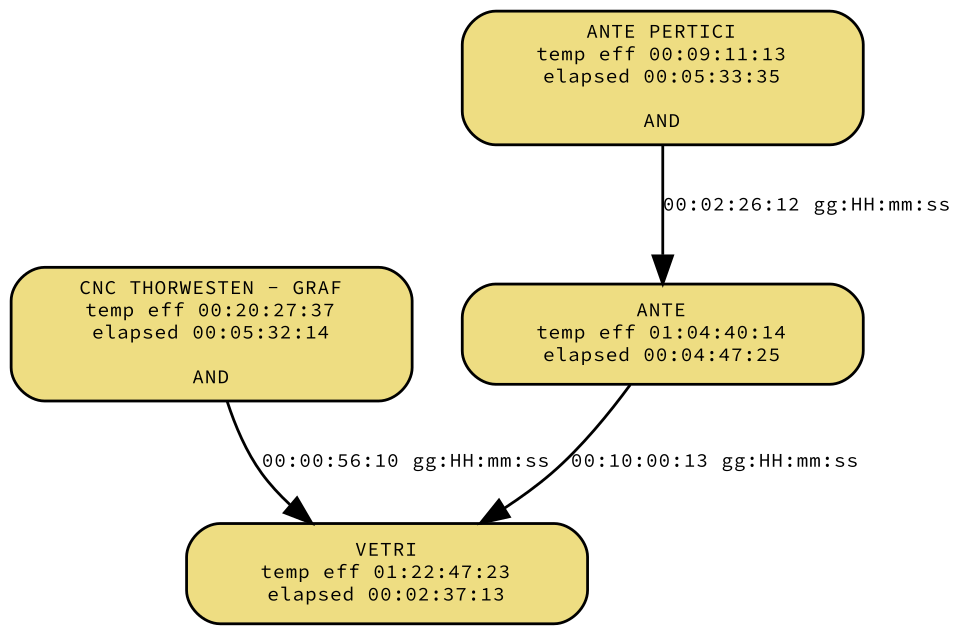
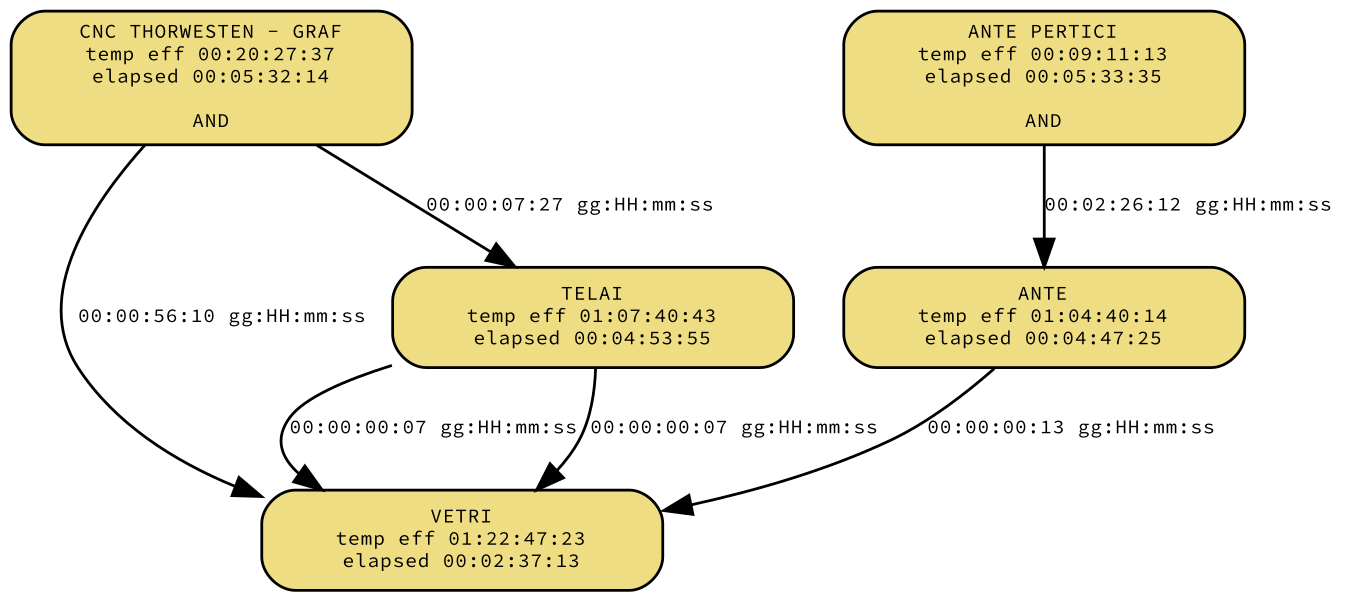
node "TELAI temp eff 01:07:40:43 elapsed 00:04:53:55": added
edge "ANTE temp eff 01:04:40:14 elapsed 00:04:47:25" -> "VETRI temp eff 01:22:47:23 elapsed 00:02:37:13": label "00:10:00:13 gg:HH:mm:ss" -> "00:00:00:13 gg:HH:mm:ss"
